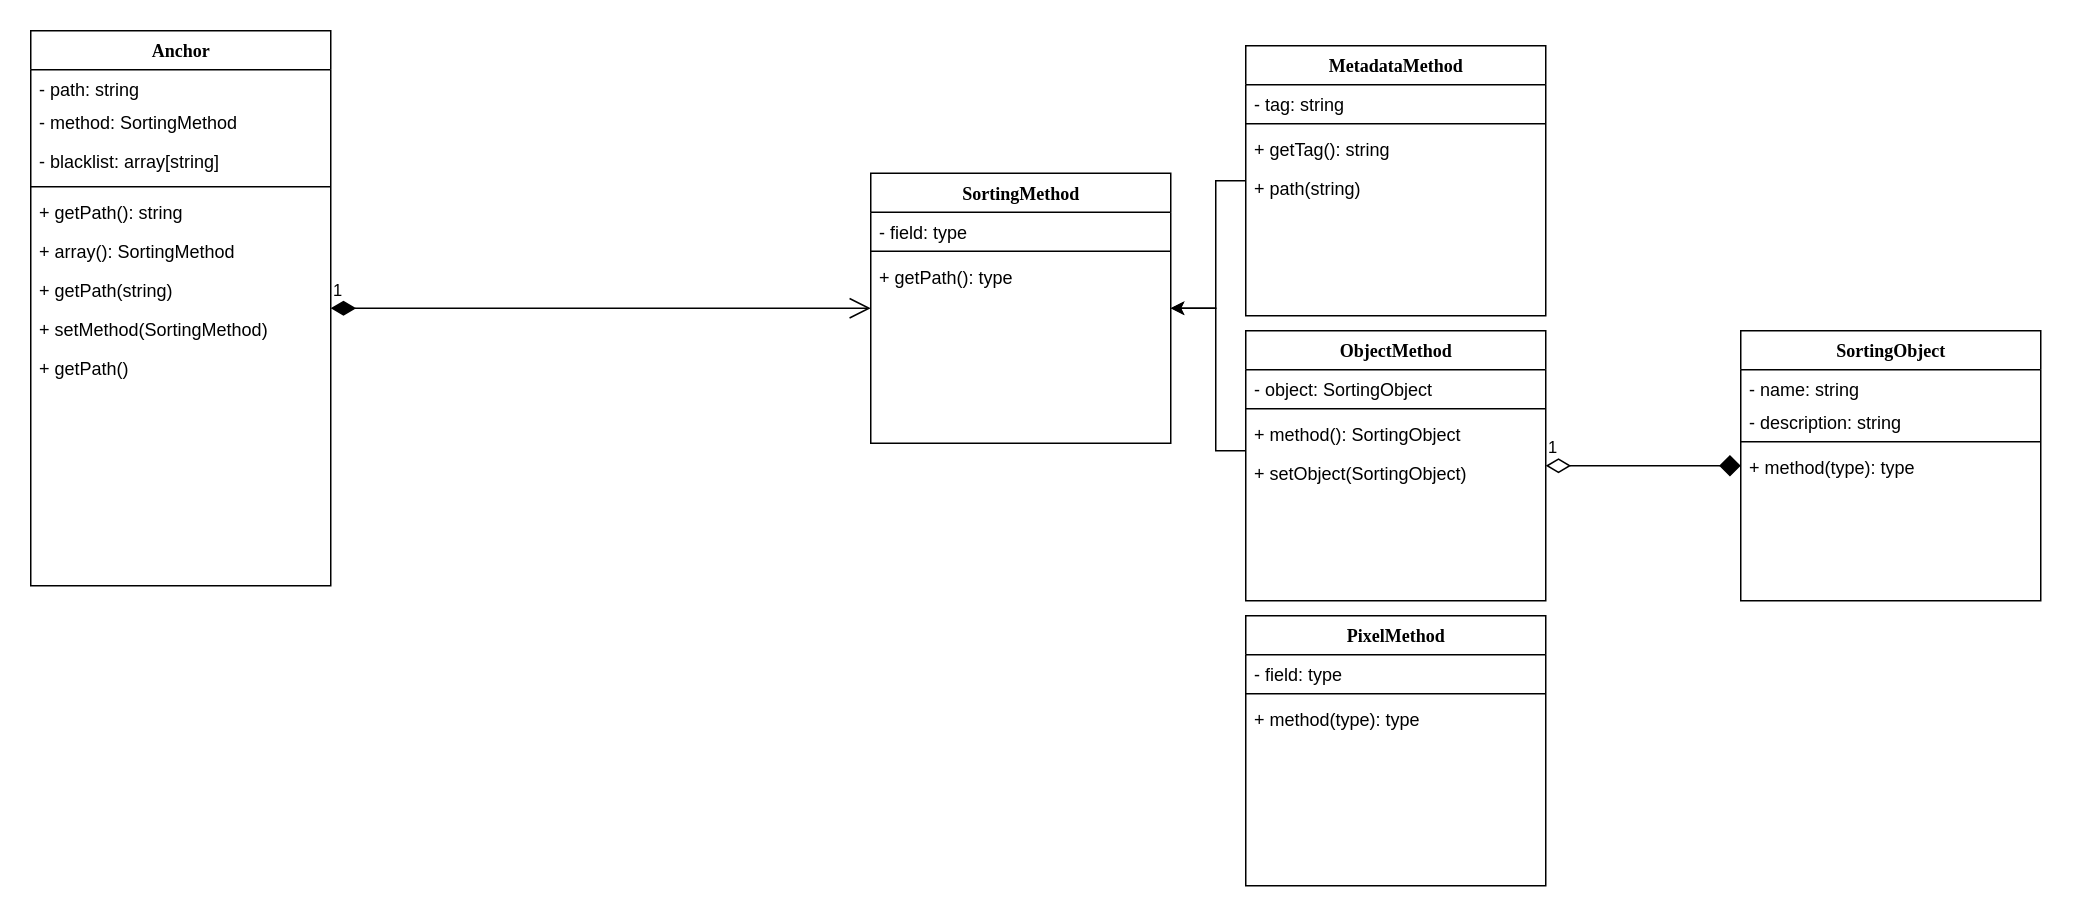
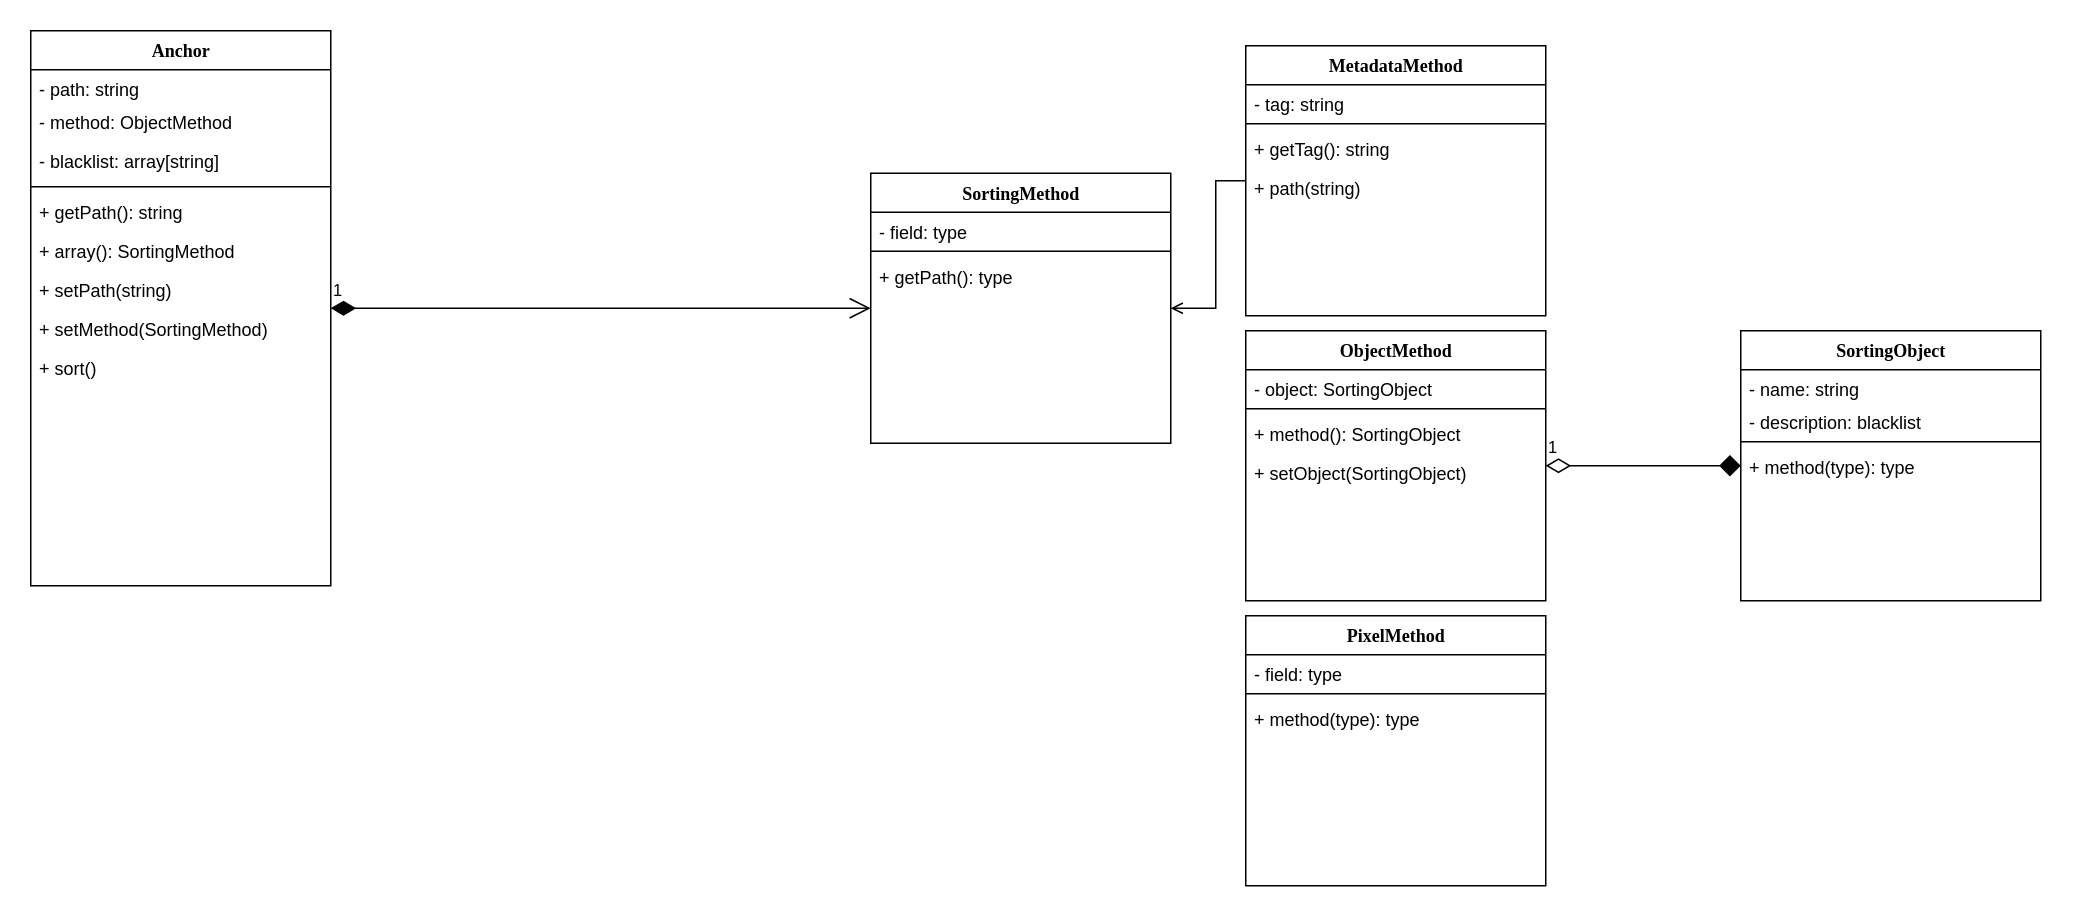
node "- method: SortingMethod": label "- method: SortingMethod" -> "- method: ObjectMethod"
node "+ getPath(string)": label "+ getPath(string)" -> "+ setPath(string)"
edge "MetadataMethod" -> "SortingMethod": arrowhead classic -> open
node "+ getPath()": label "+ getPath()" -> "+ sort()"
edge "ObjectMethod" -> "SortingMethod": removed
node "- description: string": label "- description: string" -> "- description: blacklist"
